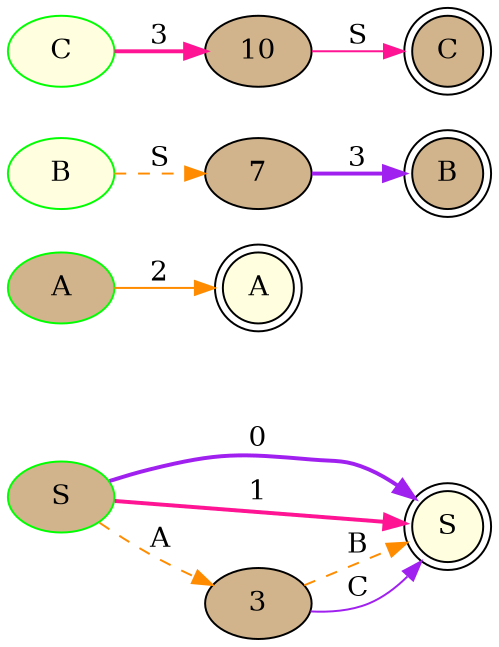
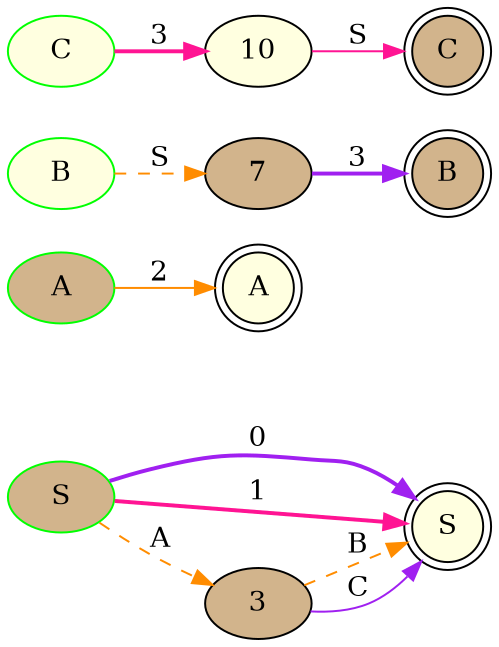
node "10": fillcolor tan -> lightyellow
